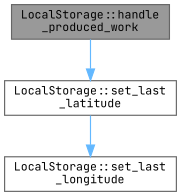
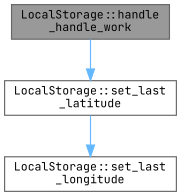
node "LocalStorage::handle _produced_work": label "LocalStorage::handle _produced_work" -> "LocalStorage::handle _handle_work"
